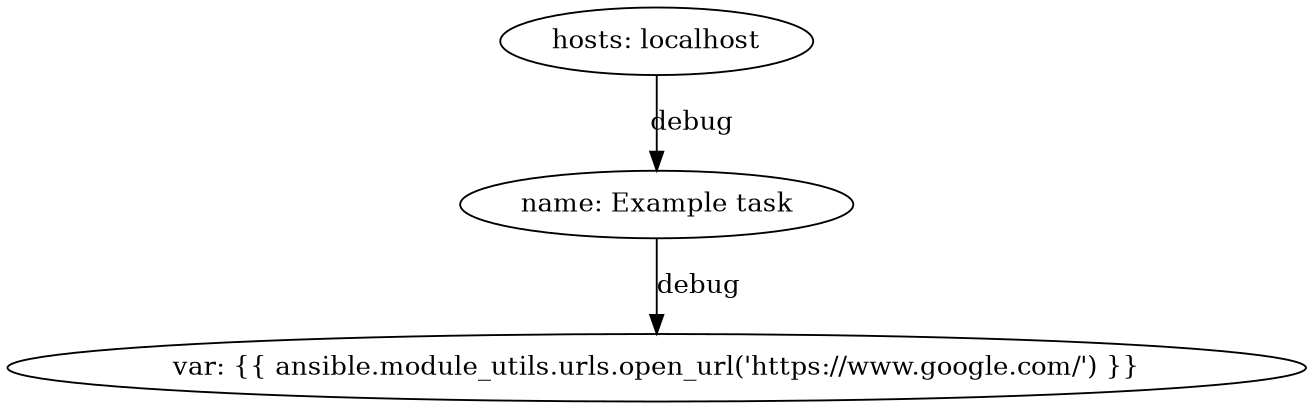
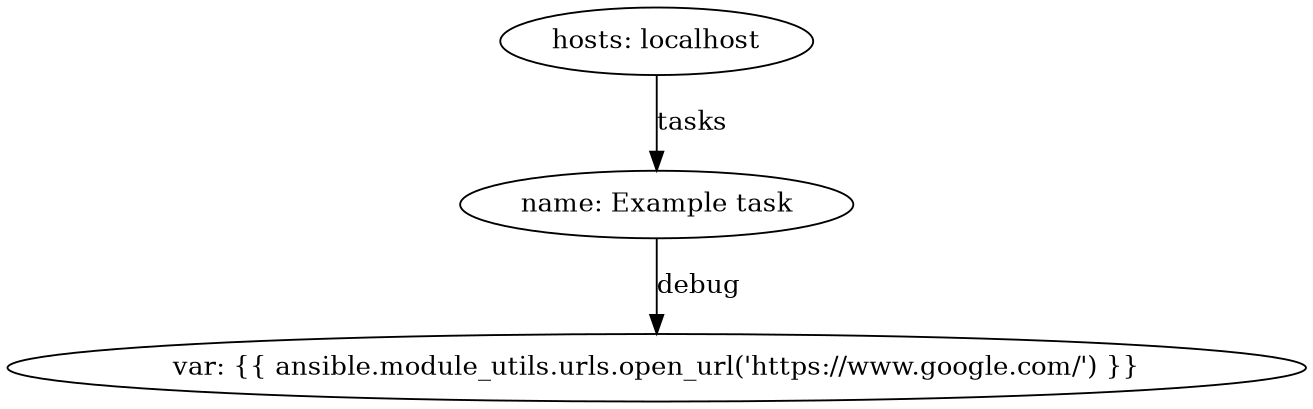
edge "hosts: localhost" -> "name: Example task": label "debug" -> "tasks"
